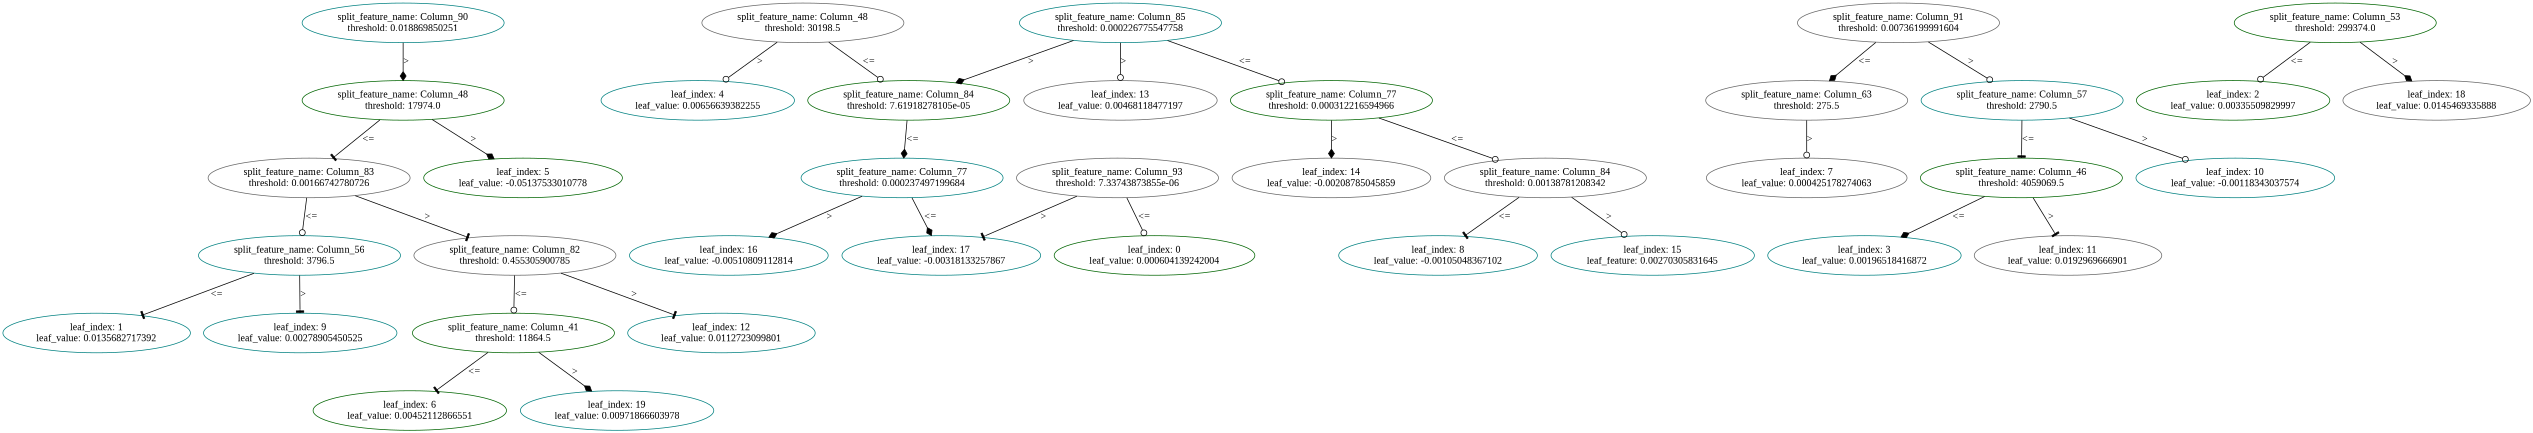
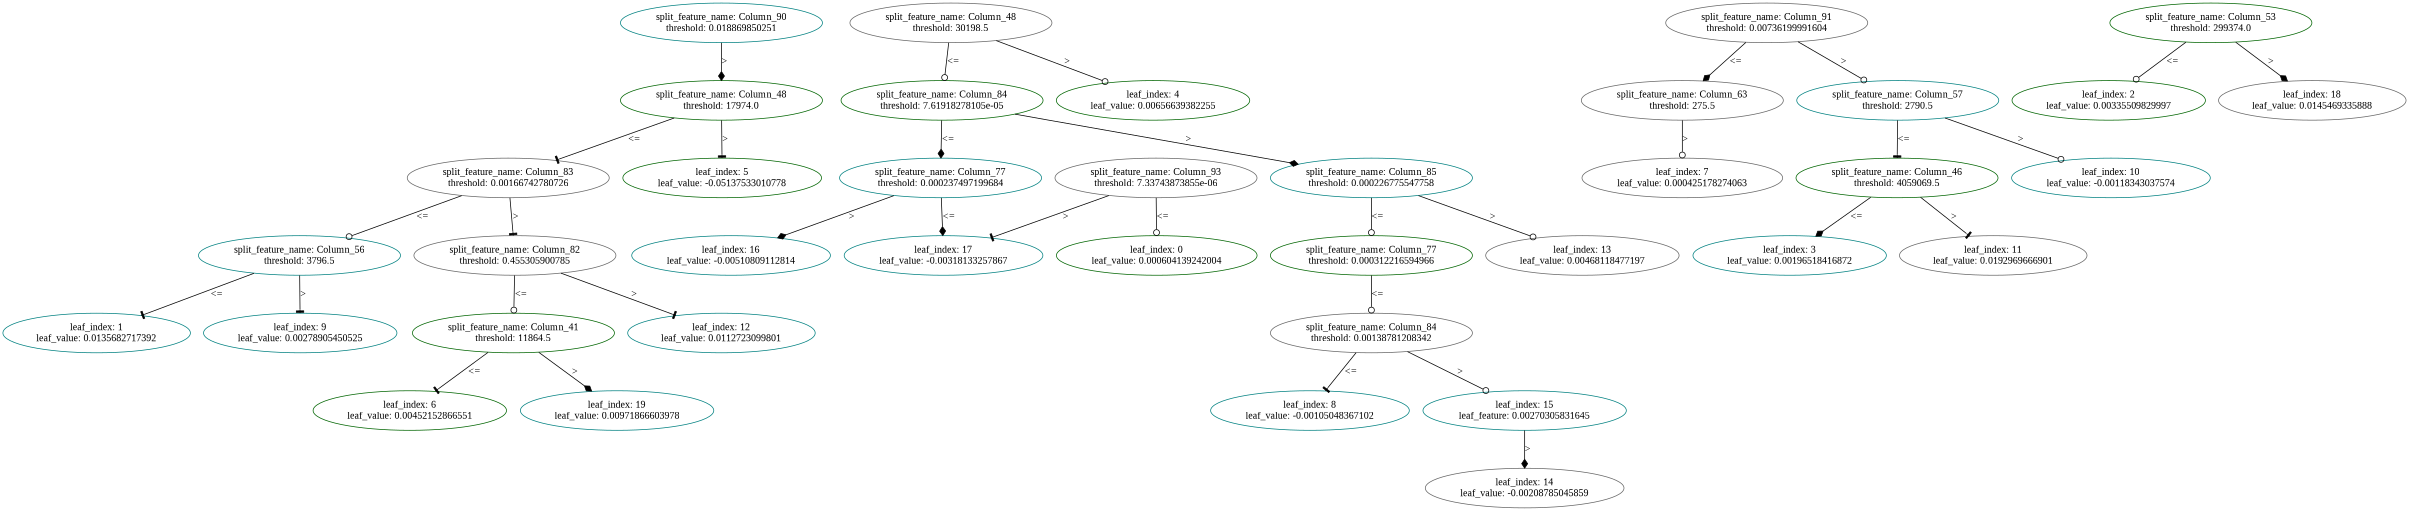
edge "split_feature_name: Column_85 threshold: 0.000226775547758" -> "split_feature_name: Column_84 threshold: 7.61918278105e-05": reversed
node "leaf_index: 4 leaf_value: 0.00656639382255": color teal -> darkgreen
edge "split_feature_name: Column_77 threshold: 0.000312216594966" -> "leaf_index: 14 leaf_value: -0.00208785045859": now "leaf_index: 15 leaf_feature: 0.00270305831645" -> "leaf_index: 14 leaf_value: -0.00208785045859"
edge "split_feature_name: Column_48 threshold: 17974.0" -> "leaf_index: 5 leaf_value: -0.05137533010778": arrowhead diamond -> tee
node "leaf_index: 6 leaf_value: 0.00452112866551": label "leaf_index: 6 leaf_value: 0.00452112866551" -> "leaf_index: 6 leaf_value: 0.00452152866551"
